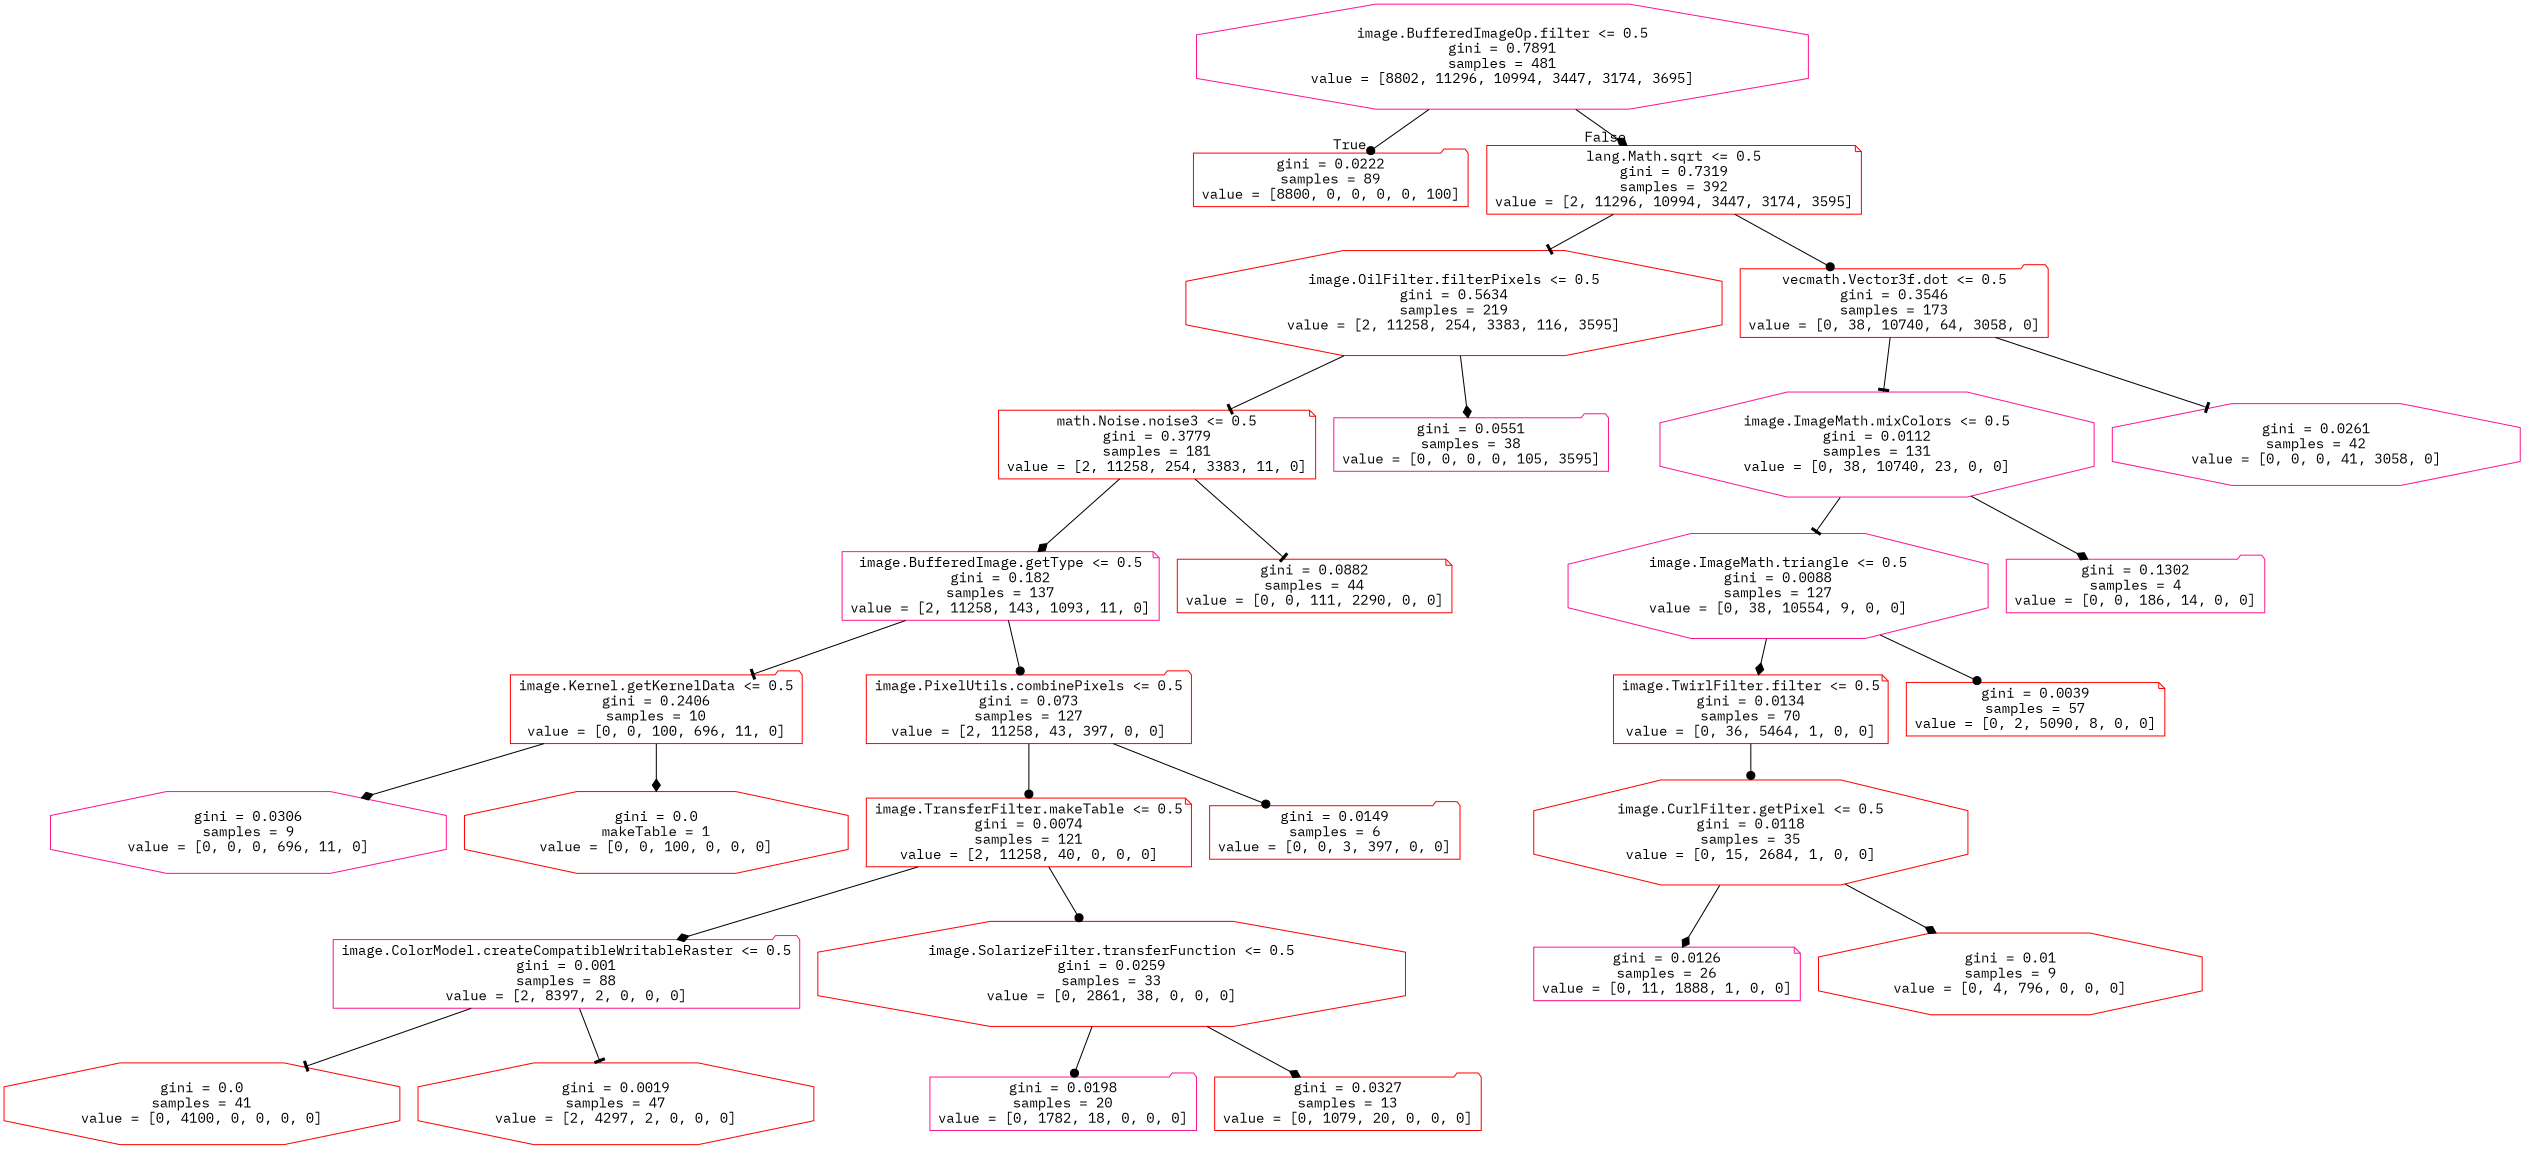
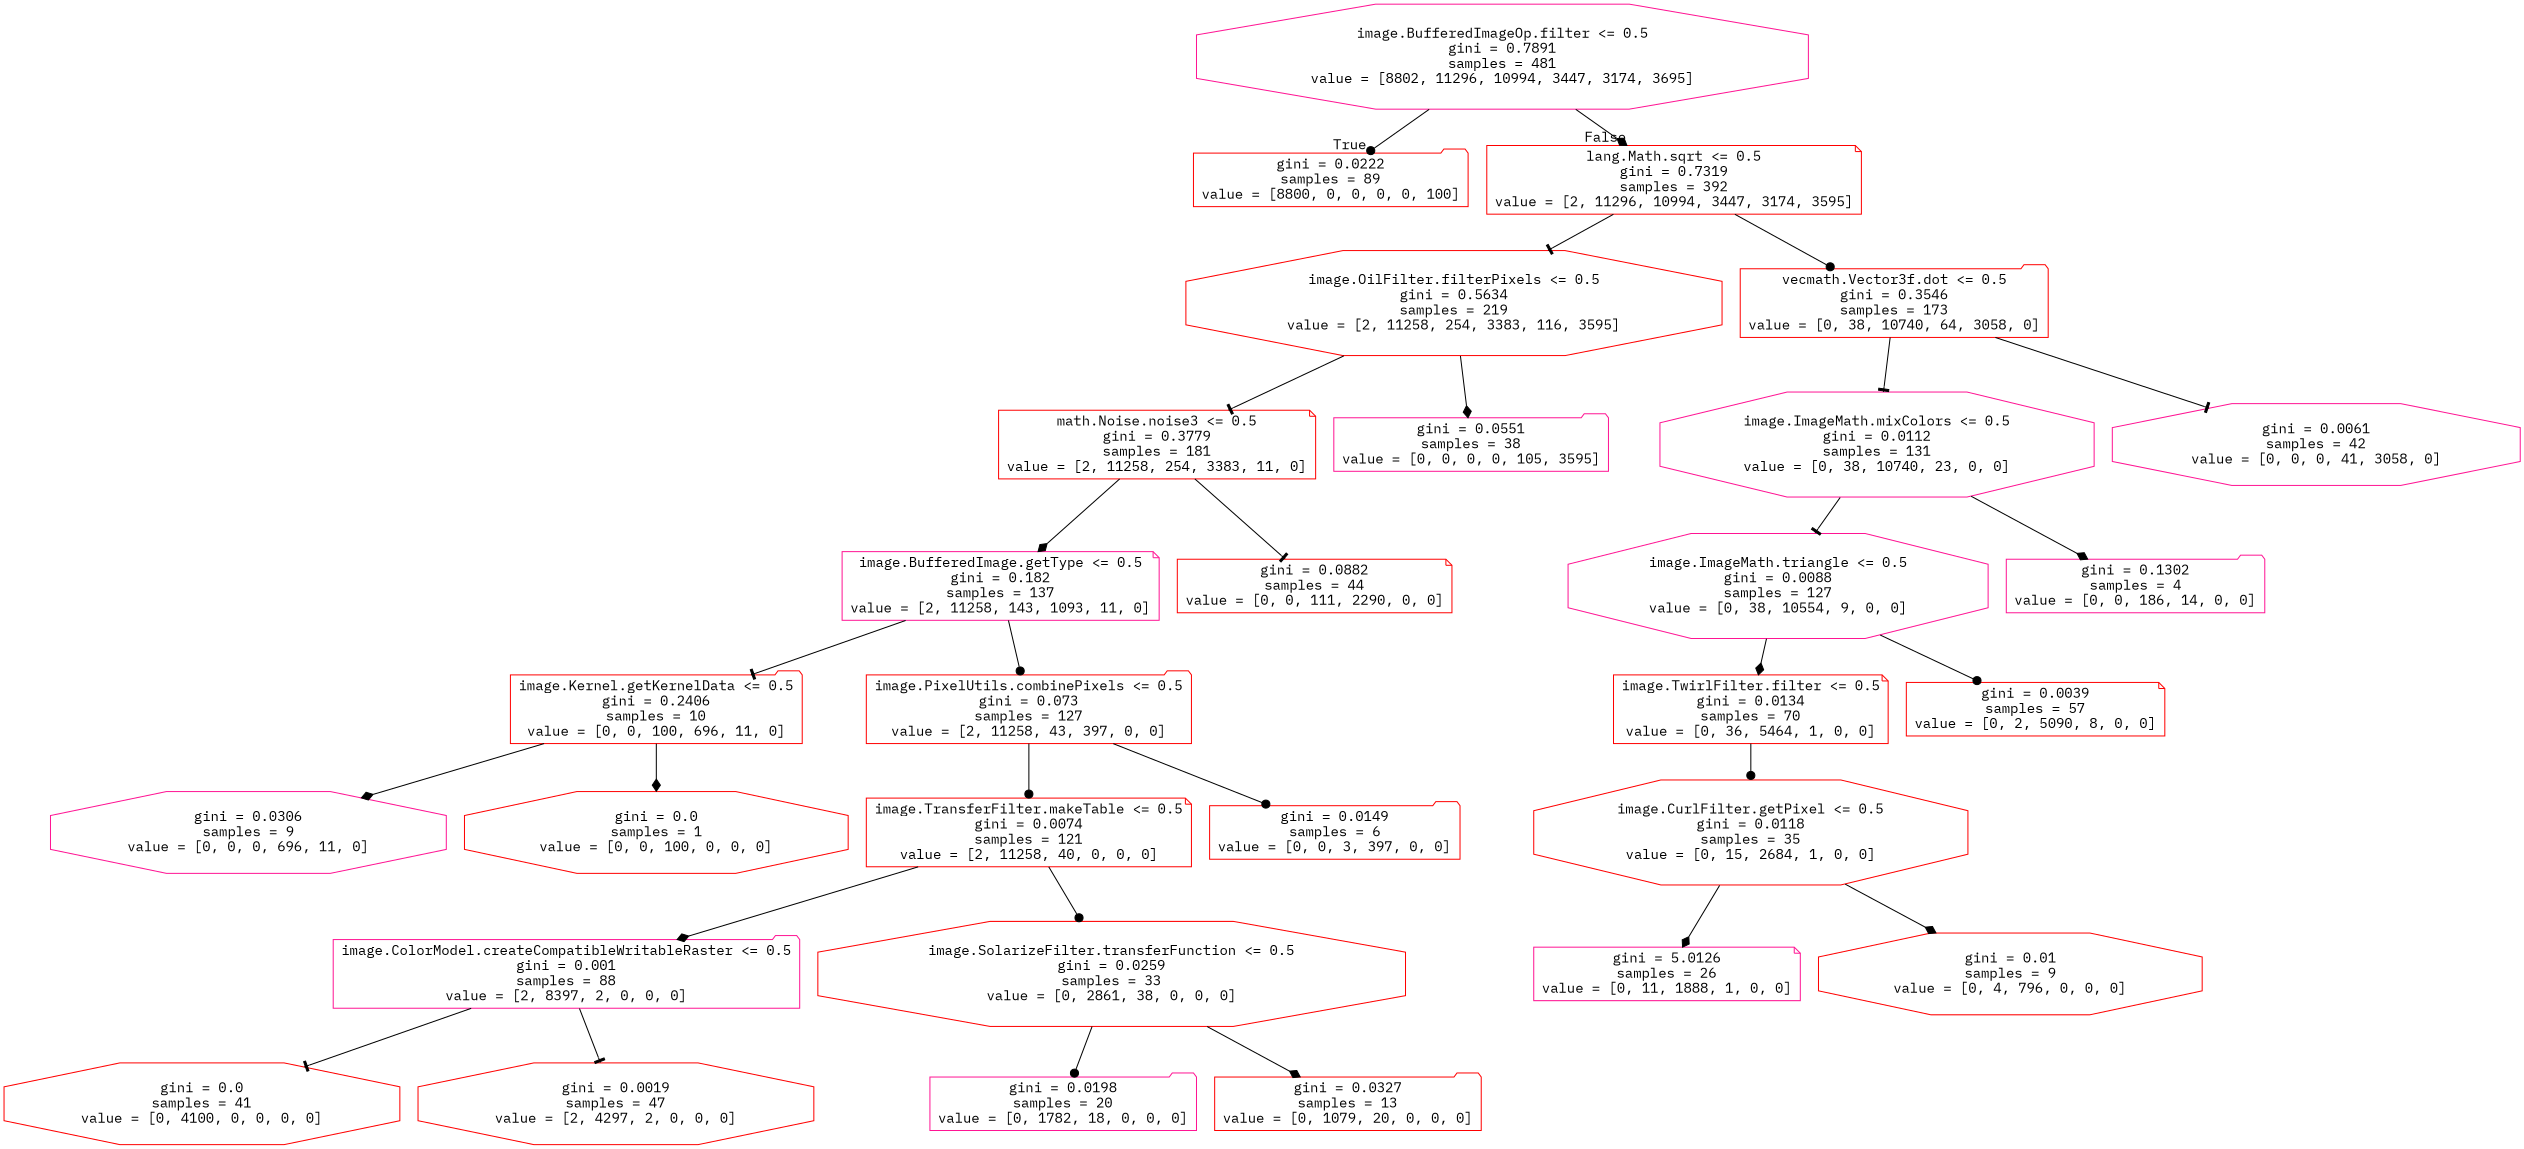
node "gini = 0.0261 samples = 42 value = [0, 0, 0, 41, 3058, 0]": label "gini = 0.0261 samples = 42 value = [0, 0, 0, 41, 3058, 0]" -> "gini = 0.0061 samples = 42 value = [0, 0, 0, 41, 3058, 0]"
node "gini = 0.0 makeTable = 1 value = [0, 0, 100, 0, 0, 0]": label "gini = 0.0 makeTable = 1 value = [0, 0, 100, 0, 0, 0]" -> "gini = 0.0 samples = 1 value = [0, 0, 100, 0, 0, 0]"
node "gini = 0.0126 samples = 26 value = [0, 11, 1888, 1, 0, 0]": label "gini = 0.0126 samples = 26 value = [0, 11, 1888, 1, 0, 0]" -> "gini = 5.0126 samples = 26 value = [0, 11, 1888, 1, 0, 0]"
